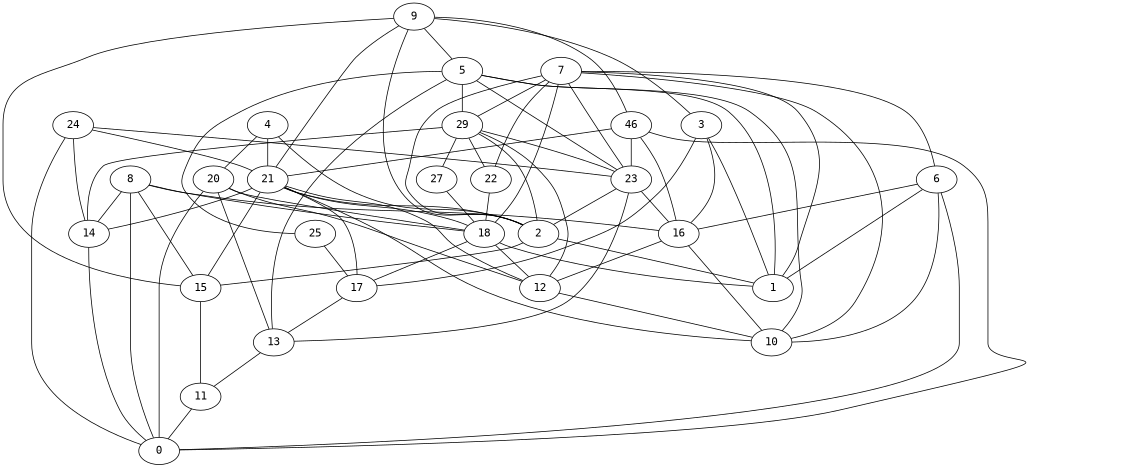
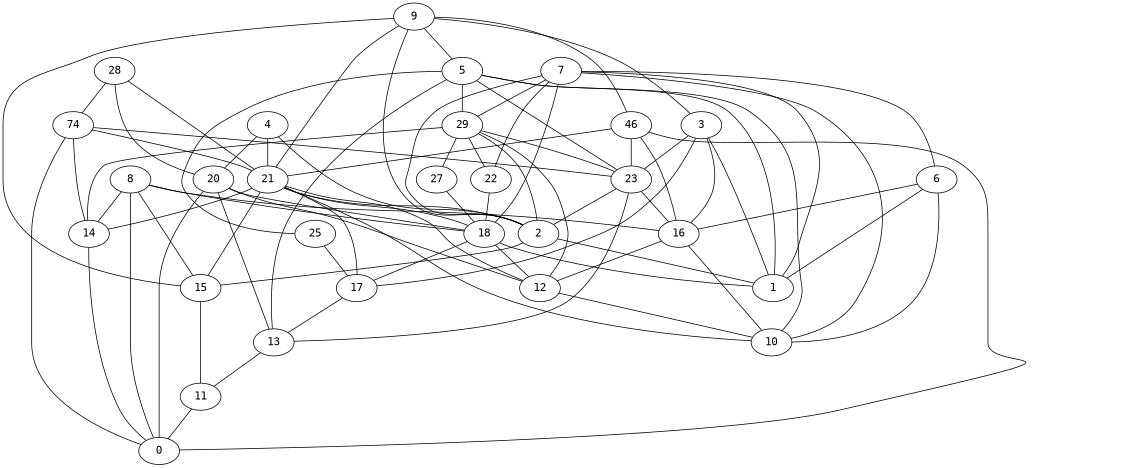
node "28": added
node "24": label "24" -> "74"
edge "7" -- "23": now "3" -- "23"
edge "6" -- "0": removed
